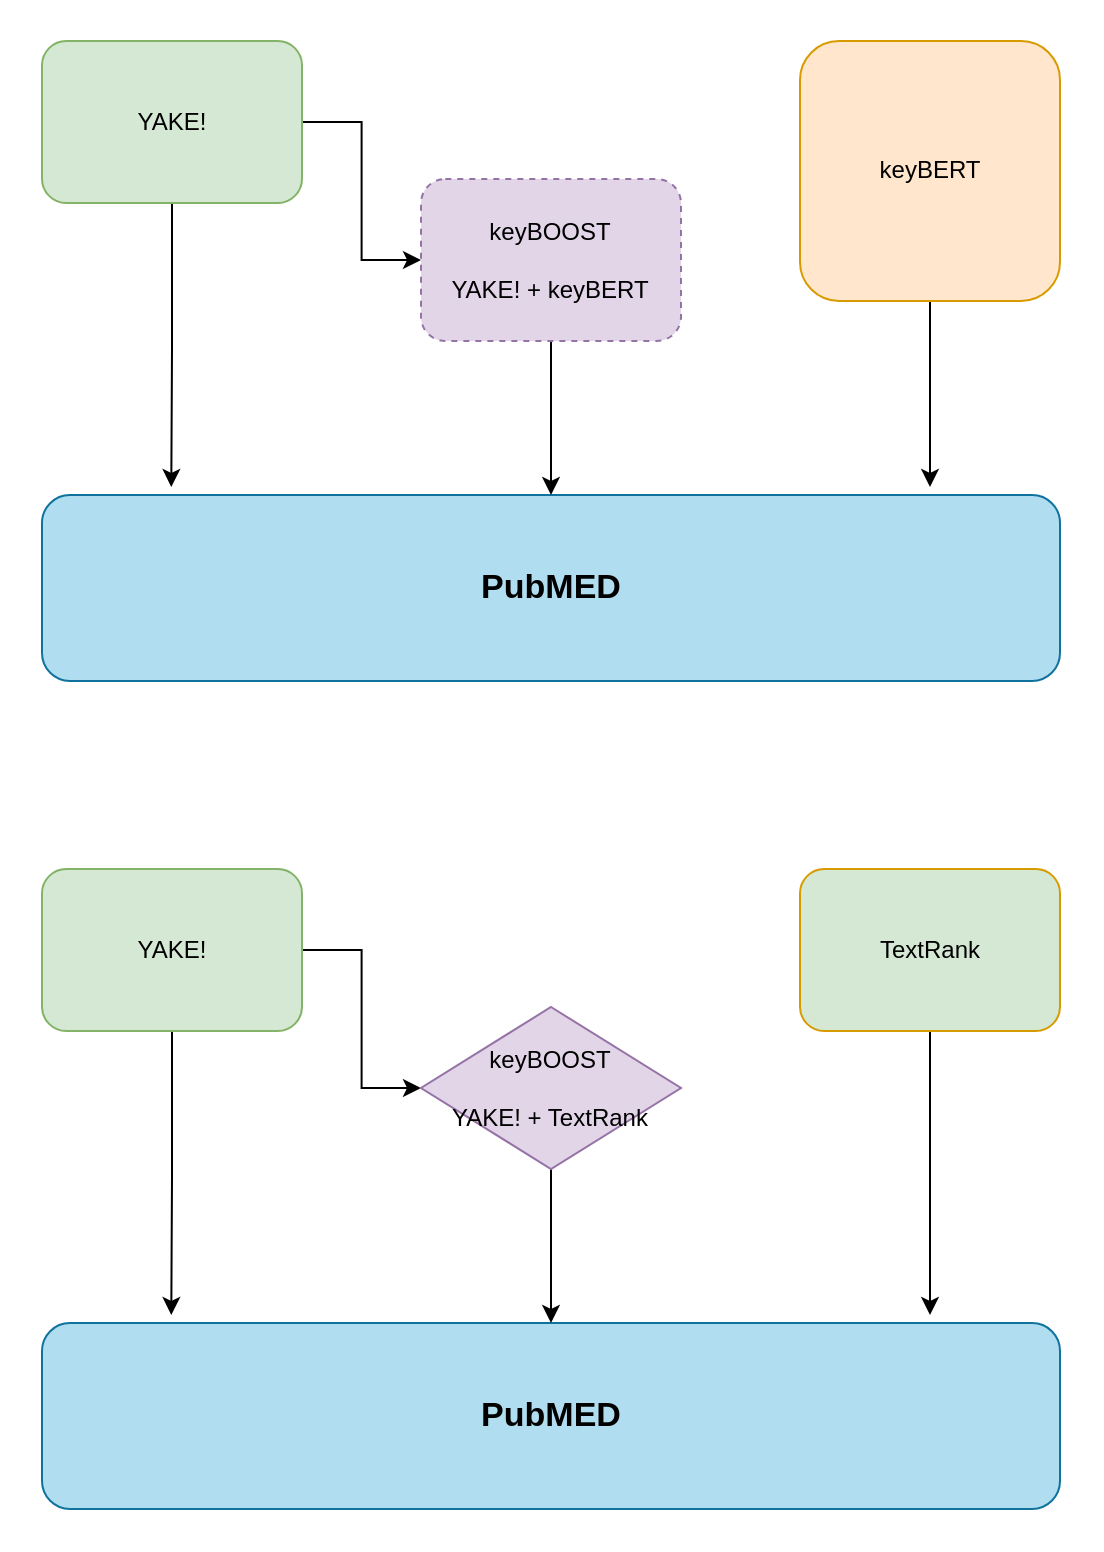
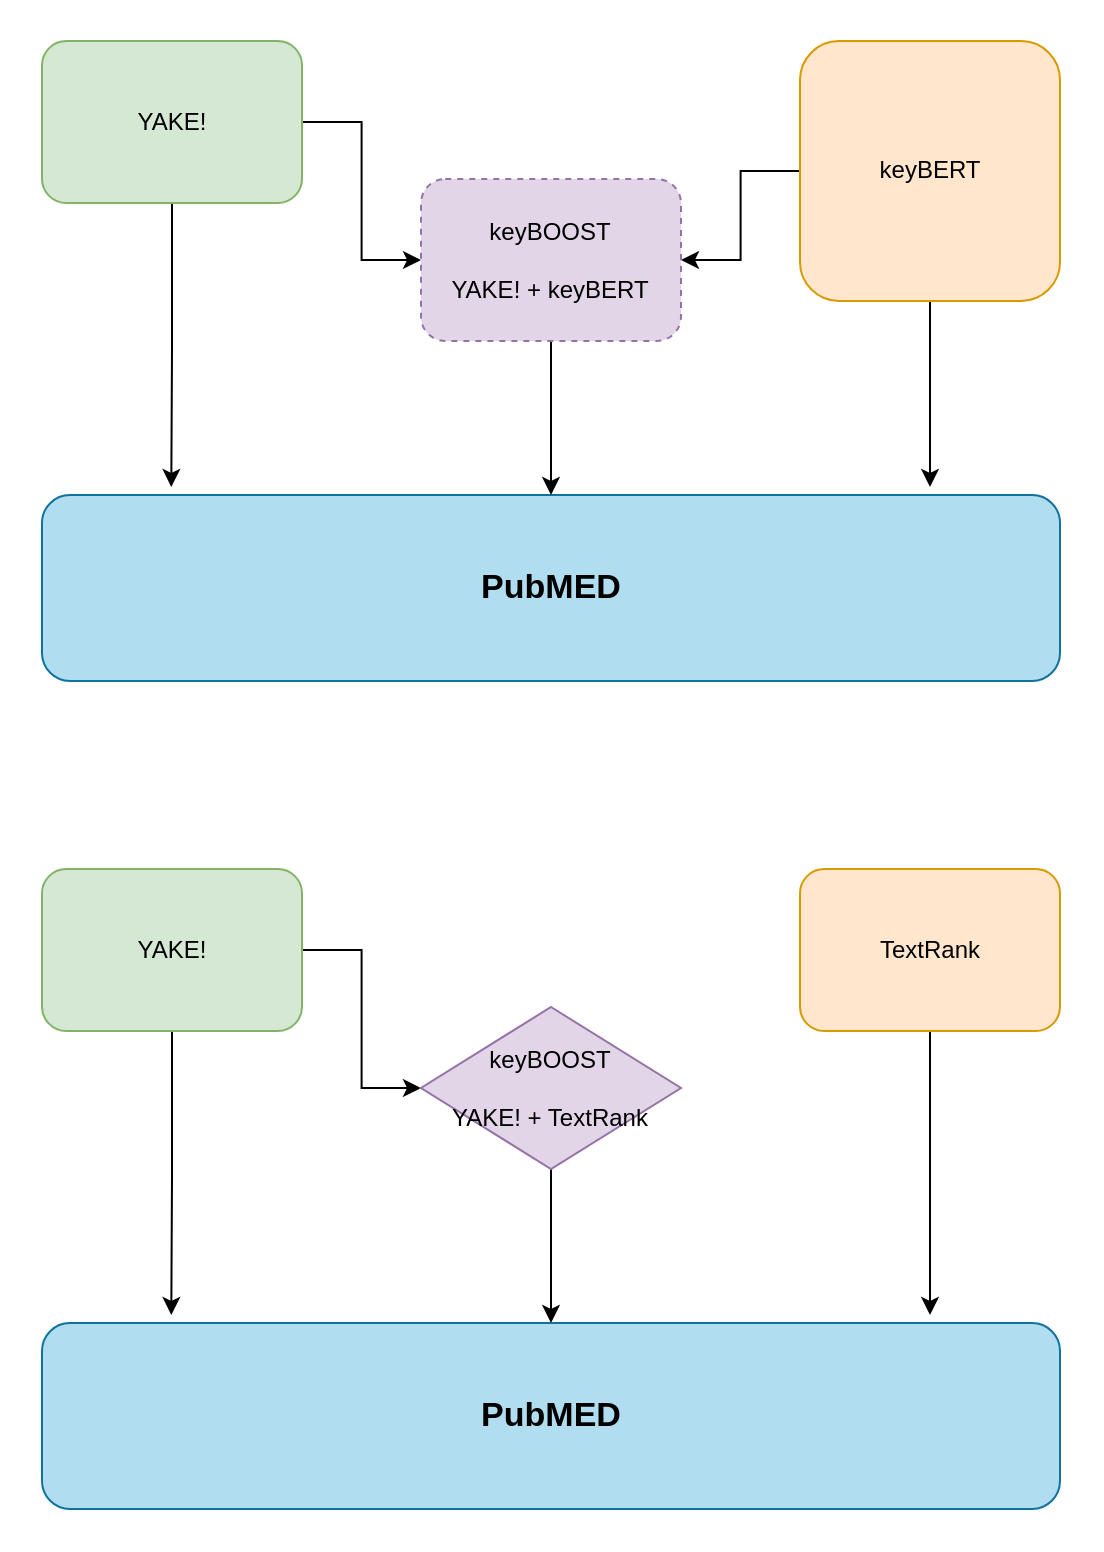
edge "keyBERT" -> "keyBOOST YAKE! + keyBERT": added
node "TextRank": fillcolor #d5e8d4 -> #ffe6cc
